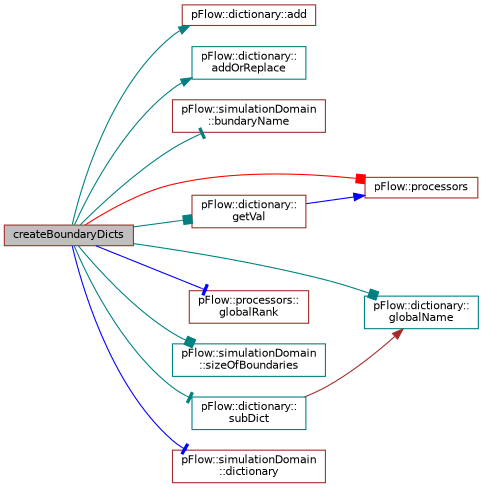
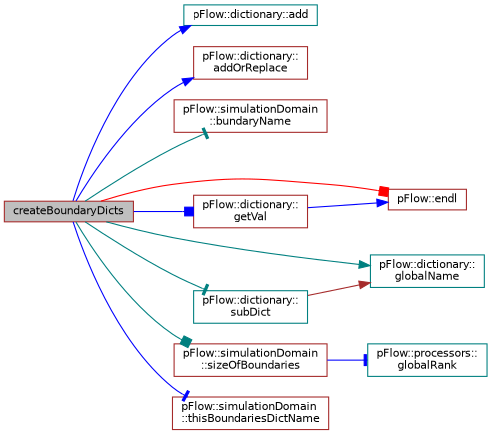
node "pFlow::dictionary::add": color brown -> teal
node "pFlow::dictionary:: addOrReplace": color teal -> brown
edge "createBoundaryDicts" -> "pFlow::dictionary::add": color teal -> blue
edge "createBoundaryDicts" -> "pFlow::dictionary:: addOrReplace": color teal -> blue
node "pFlow::processors": label "pFlow::processors" -> "pFlow::endl"
edge "createBoundaryDicts" -> "pFlow::dictionary:: getVal": color teal -> blue
edge "createBoundaryDicts" -> "pFlow::dictionary:: globalName": arrowhead box -> normal
edge "createBoundaryDicts" -> "pFlow::processors:: globalRank": now "pFlow::simulationDomain ::sizeOfBoundaries" -> "pFlow::processors:: globalRank"
node "pFlow::processors:: globalRank": color brown -> teal
node "pFlow::simulationDomain ::sizeOfBoundaries": color teal -> brown
node "pFlow::simulationDomain ::dictionary": label "pFlow::simulationDomain ::dictionary" -> "pFlow::simulationDomain ::thisBoundariesDictName"
